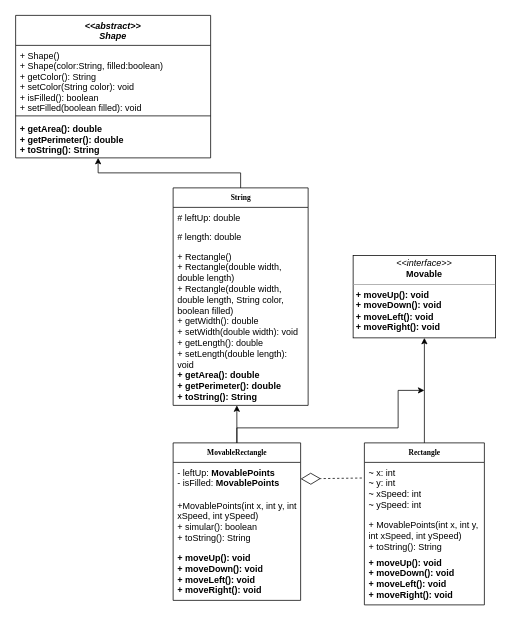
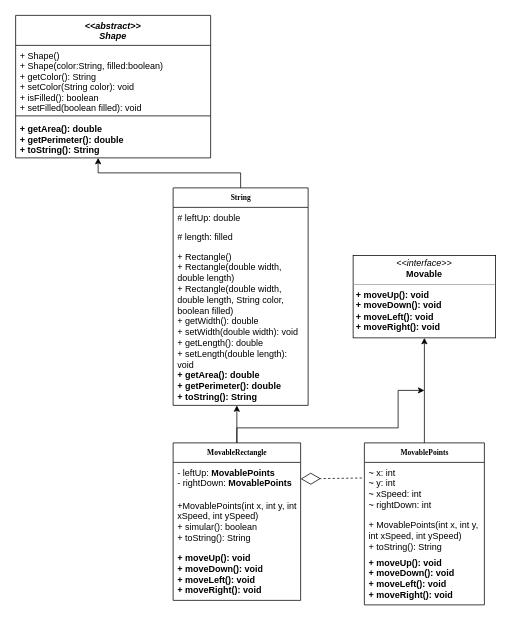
node "# length: double": label "# length: double" -> "# length: filled"
node "Rectangle": label "Rectangle" -> "MovablePoints"
node "- leftUp: MovablePoints - isFilled: MovablePoints": label "- leftUp: MovablePoints - isFilled: MovablePoints" -> "- leftUp: MovablePoints - rightDown: MovablePoints"
node "~ x: int ~ y: int ~ xSpeed: int ~ ySpeed: int": label "~ x: int ~ y: int ~ xSpeed: int ~ ySpeed: int" -> "~ x: int ~ y: int ~ xSpeed: int ~ rightDown: int"
